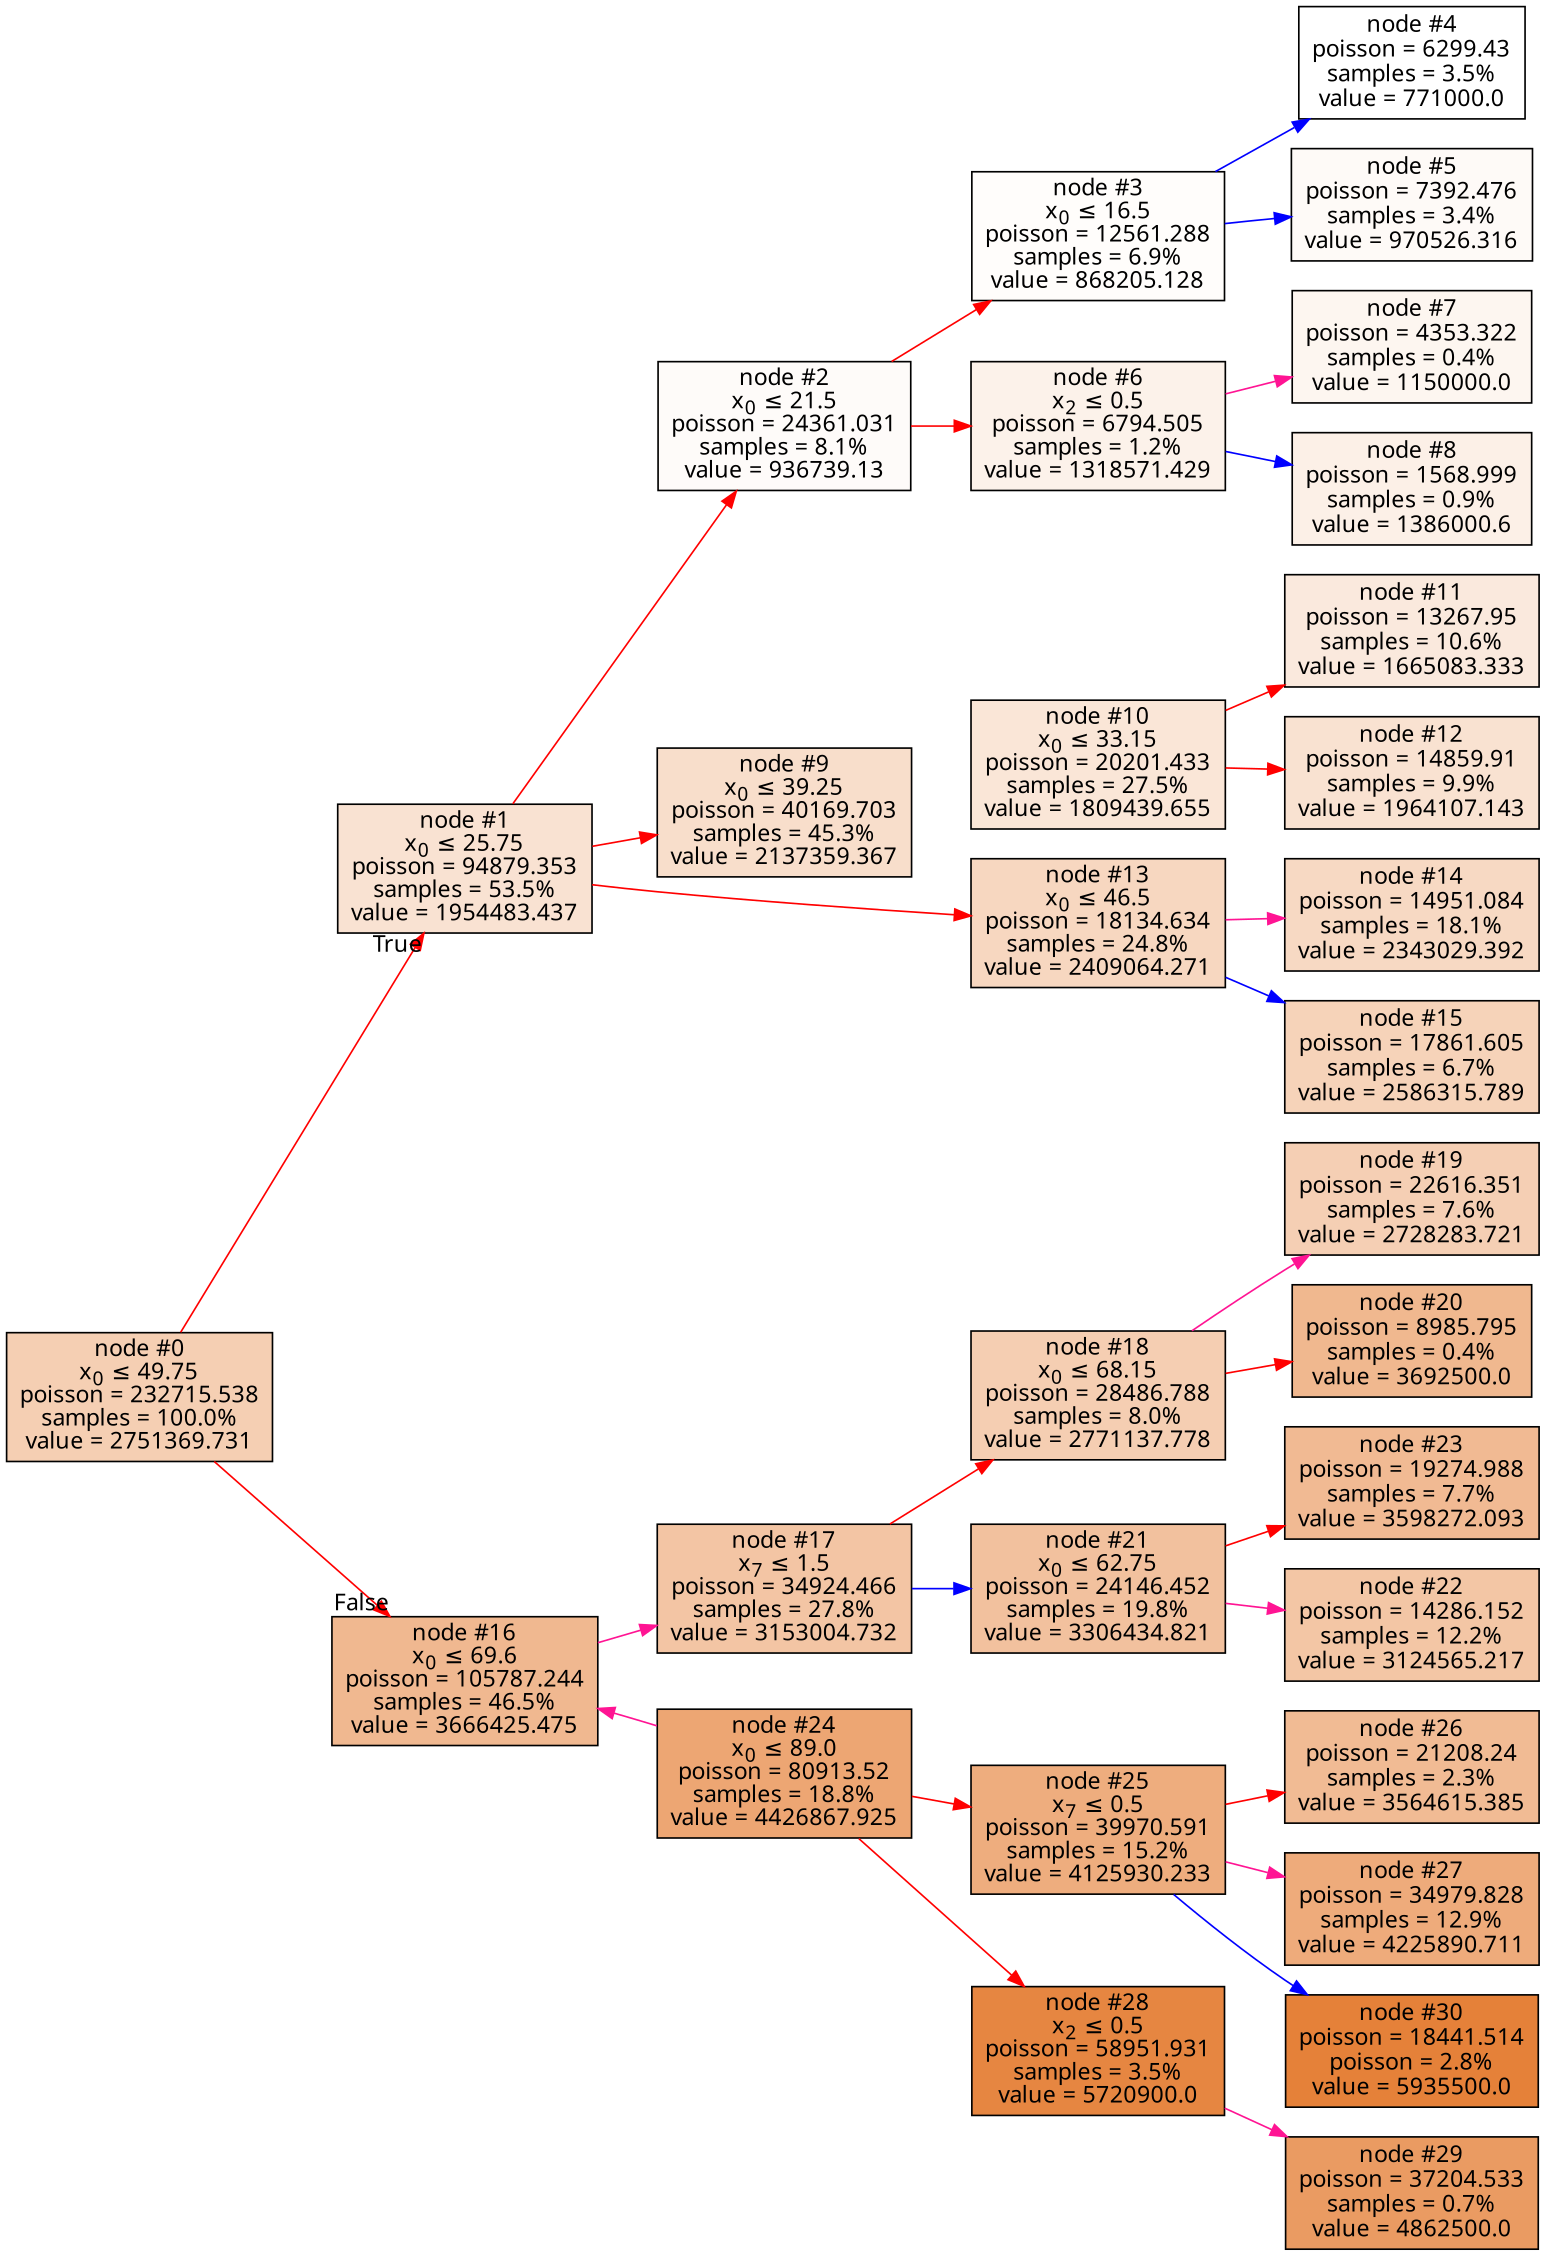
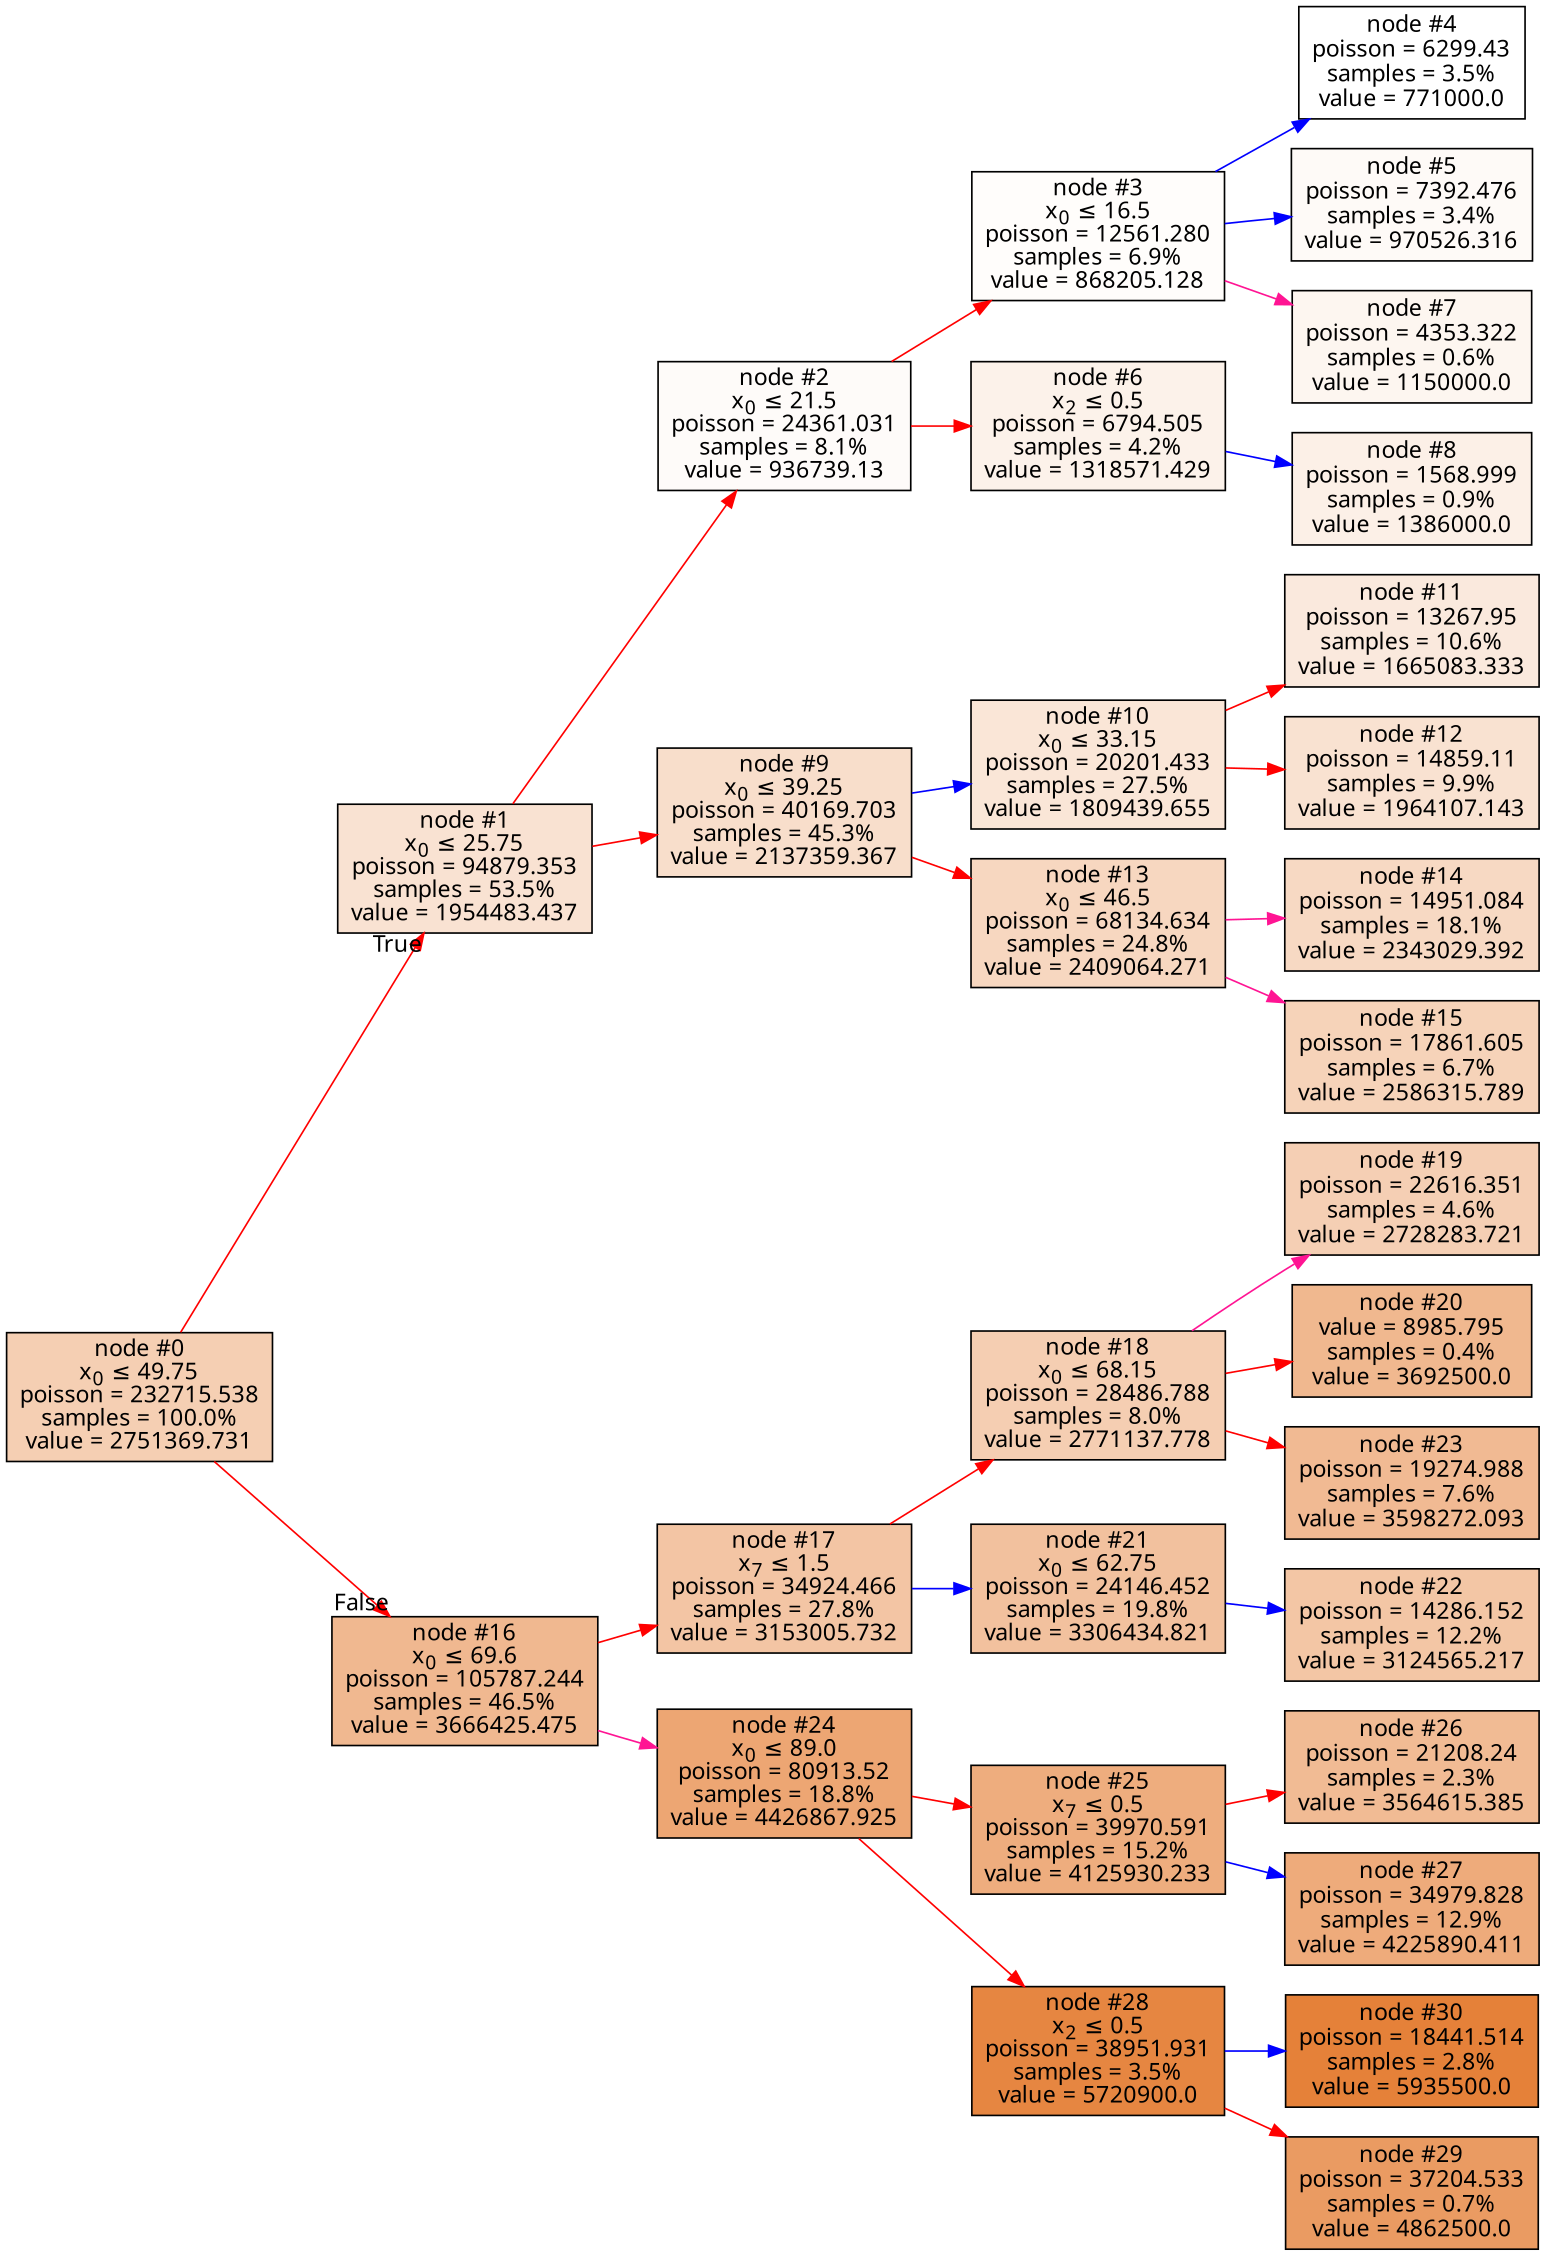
node "node #3": text "poisson = 12561.288" -> "poisson = 12561.280"
node "node #7": text "samples = 0.4%" -> "samples = 0.6%"
edge "node #6" -> "node #7": now "node #3" -> "node #7"
node "node #6": text "samples = 1.2%" -> "samples = 4.2%"
node "node #8": text "value = 1386000.6" -> "value = 1386000.0"
node "node #12": text "poisson = 14859.91" -> "poisson = 14859.11"
edge "node #9" -> "node #10": added
edge "node #1" -> "node #13": now "node #9" -> "node #13"
node "node #13": text "poisson = 18134.634" -> "poisson = 68134.634"
edge "node #13" -> "node #15": color blue -> deeppink
node "node #19": text "samples = 7.6%" -> "samples = 4.6%"
node "node #20": text "poisson = 8985.795" -> "value = 8985.795"
node "node #23": text "samples = 7.7%" -> "samples = 7.6%"
edge "node #21" -> "node #23": now "node #18" -> "node #23"
edge "node #21" -> "node #22": color deeppink -> blue
node "node #17": text "value = 3153004.732" -> "value = 3153005.732"
edge "node #16" -> "node #17": color deeppink -> red
edge "node #24" -> "node #16": reversed
edge "node #25" -> "node #27": color deeppink -> blue
edge "node #25" -> "node #30": now "node #28" -> "node #30"
node "node #27": text "value = 4225890.711" -> "value = 4225890.411"
node "node #28": text "poisson = 58951.931" -> "poisson = 38951.931"
node "node #30": text "poisson = 2.8%" -> "samples = 2.8%"
edge "node #28" -> "node #29": color deeppink -> red
